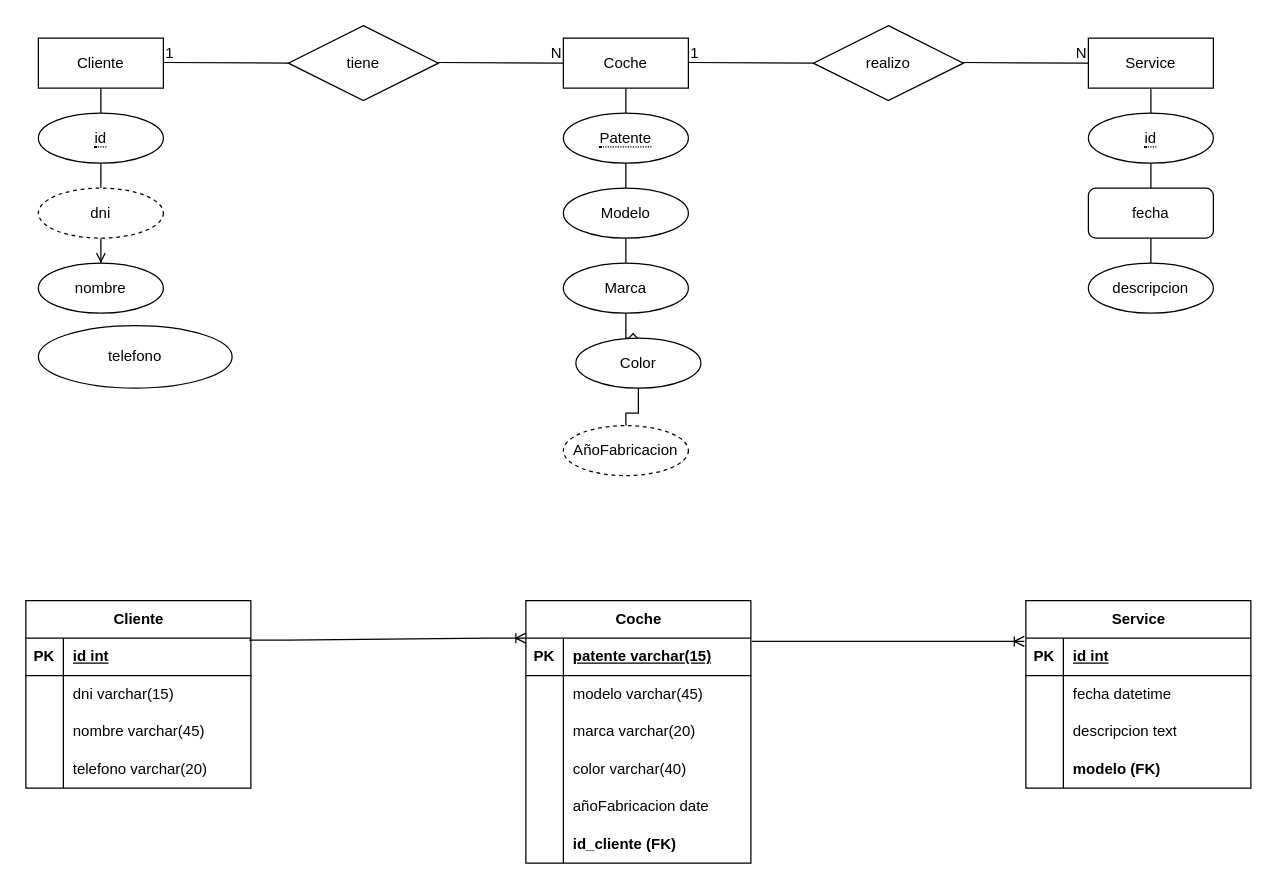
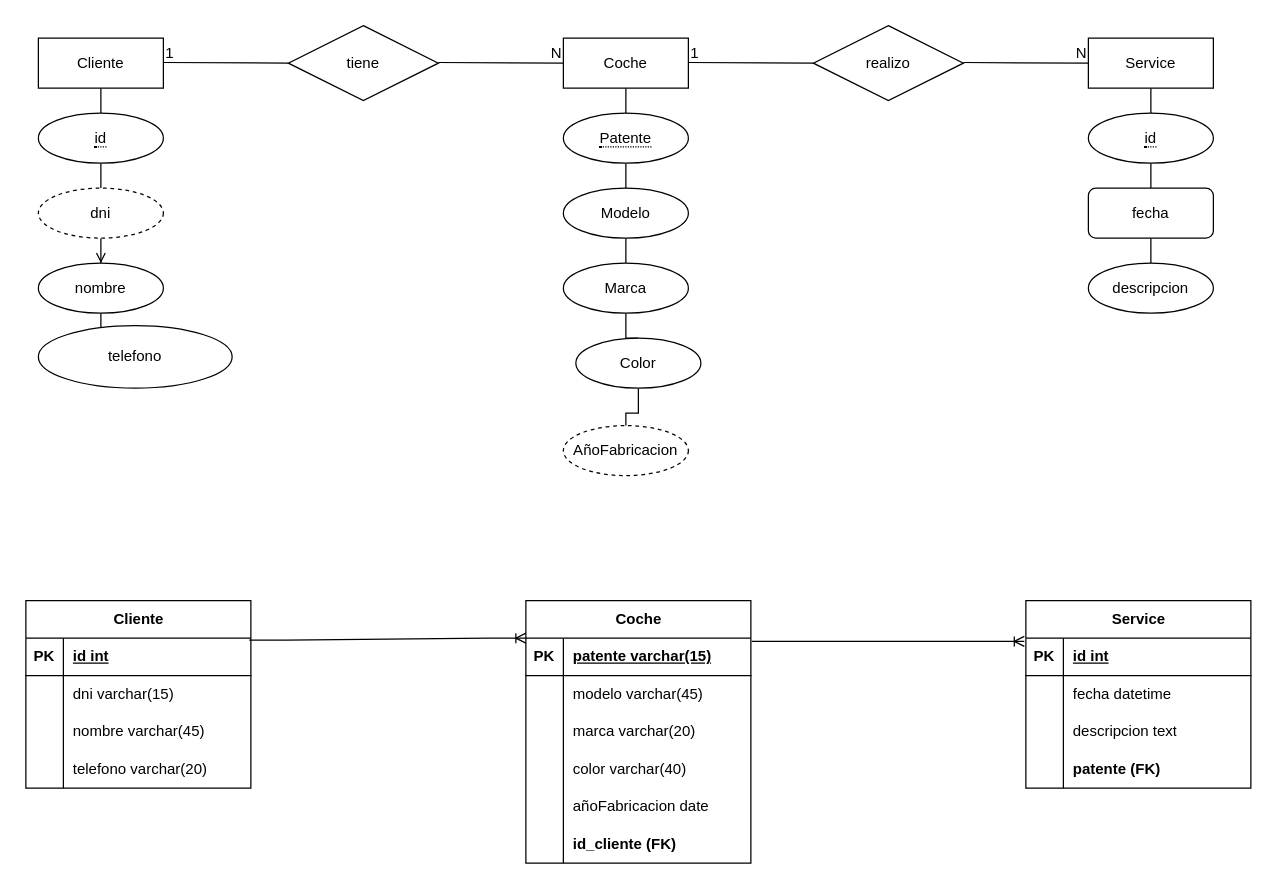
edge "nombre" -- "telefono": added
edge "Marca" -> "Color": arrowhead diamond -> none
node "modelo (FK)": label "modelo (FK)" -> "patente (FK)"
